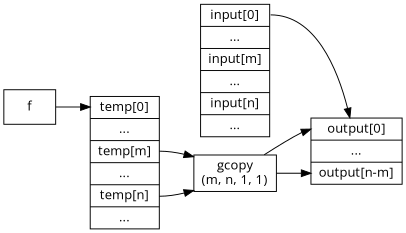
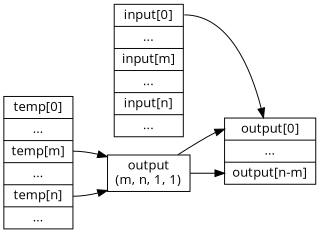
node "f": removed
node "gcopy (m, n, 1, 1)": label "gcopy (m, n, 1, 1)" -> "output (m, n, 1, 1)"
